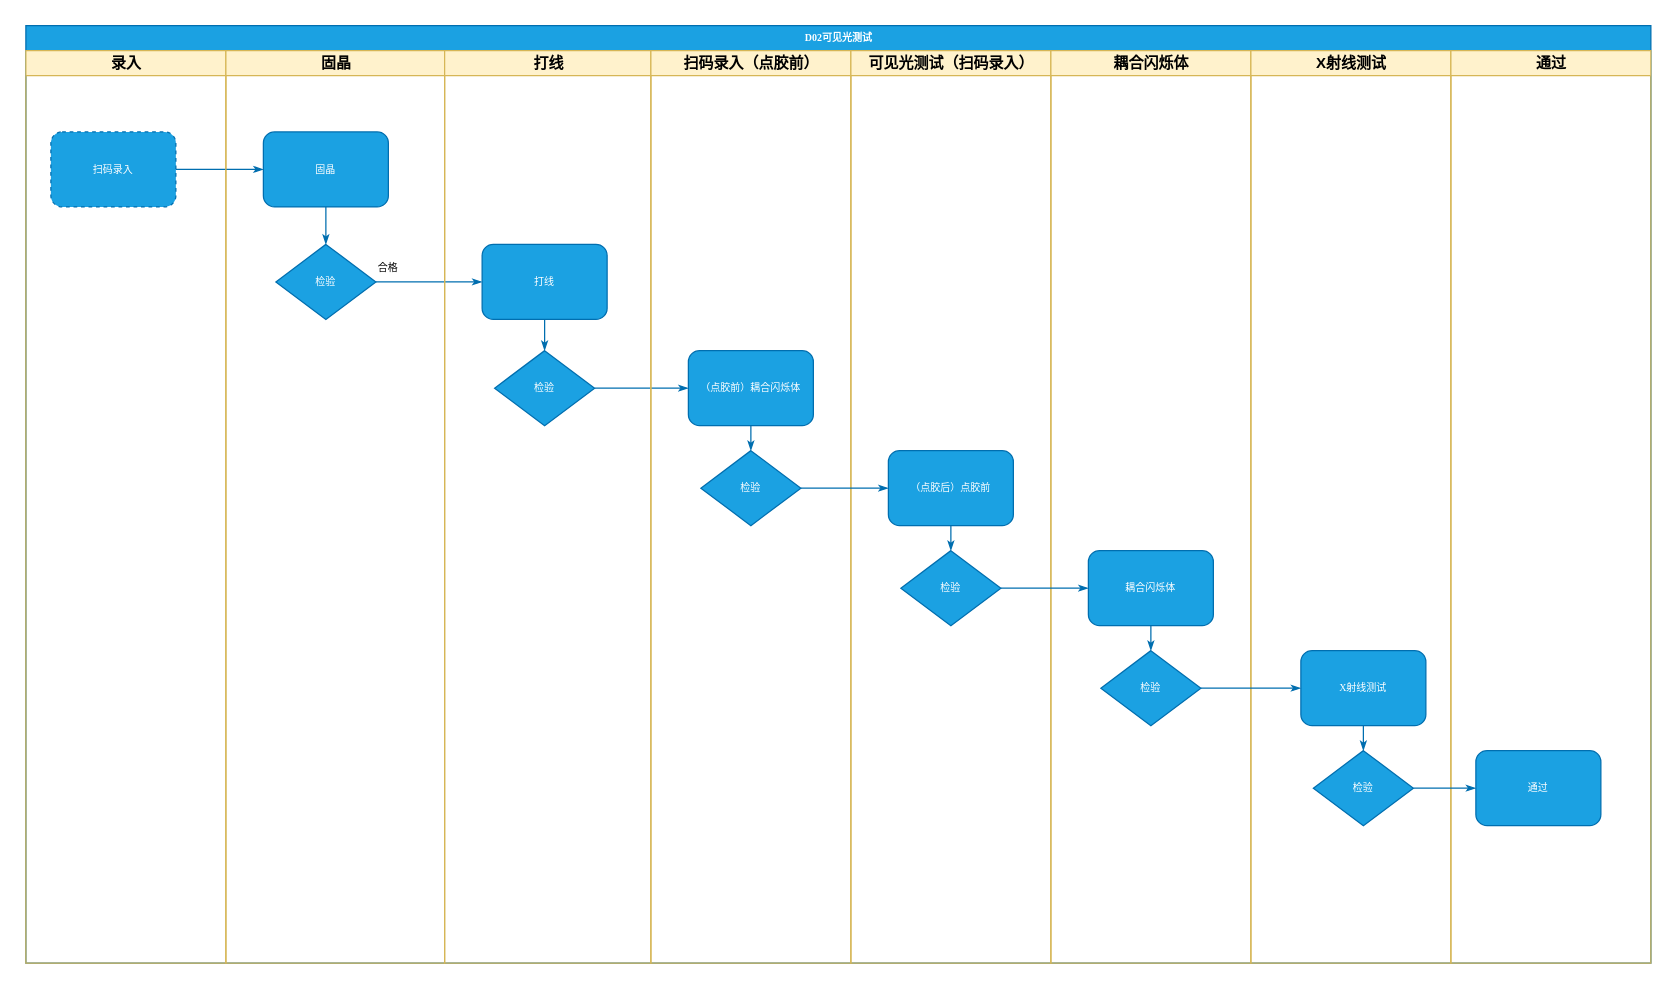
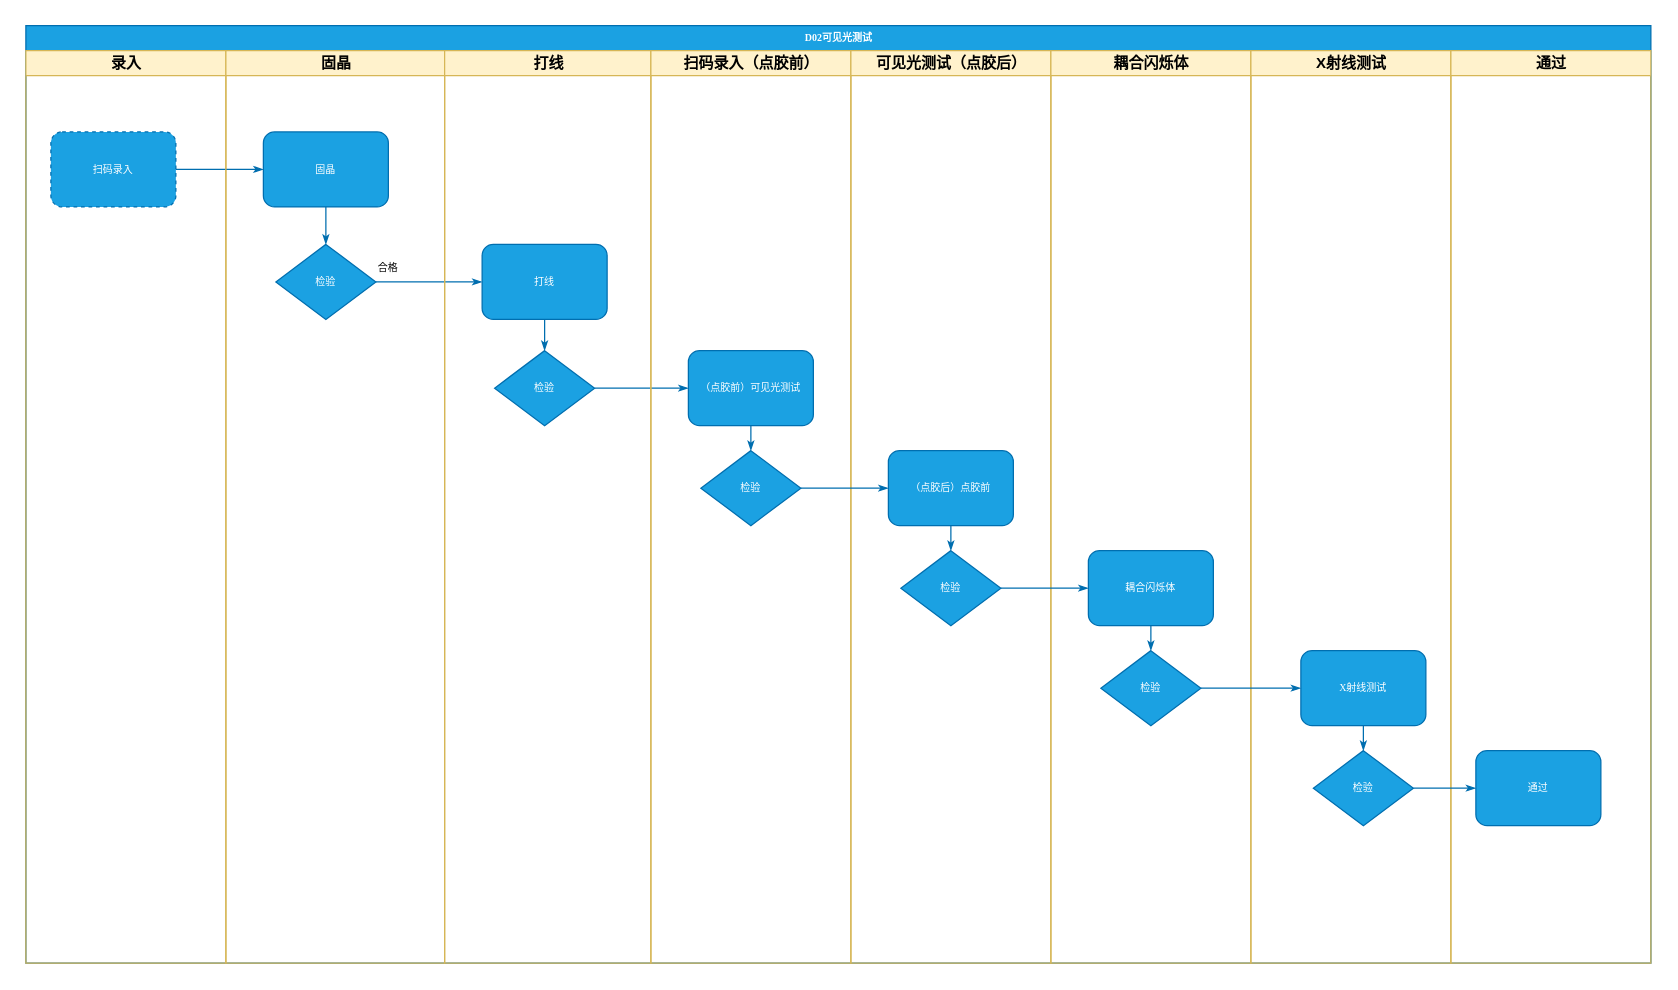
node "可见光测试（扫码录入）": label "可见光测试（扫码录入）" -> "可见光测试（点胶后）"
node "（点胶前）耦合闪烁体": label "（点胶前）耦合闪烁体" -> "（点胶前）可见光测试"
